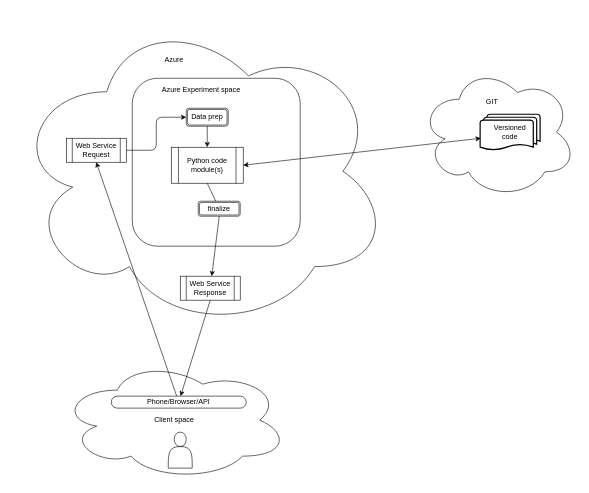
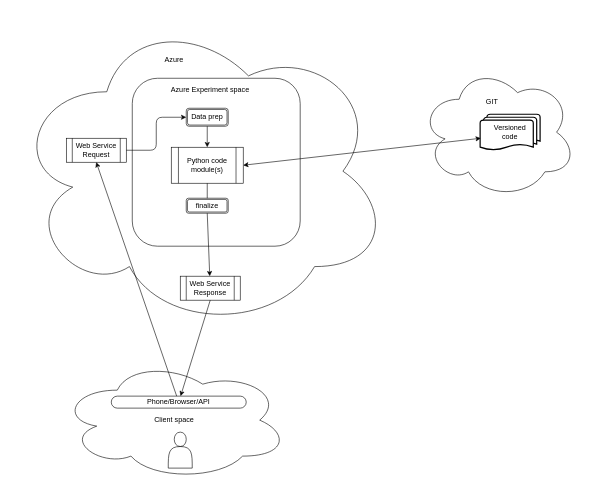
node "Azure Experiment space": moved (201, 90) -> (210, 90)
node "finalize": moved (219, 209) -> (207, 206)
